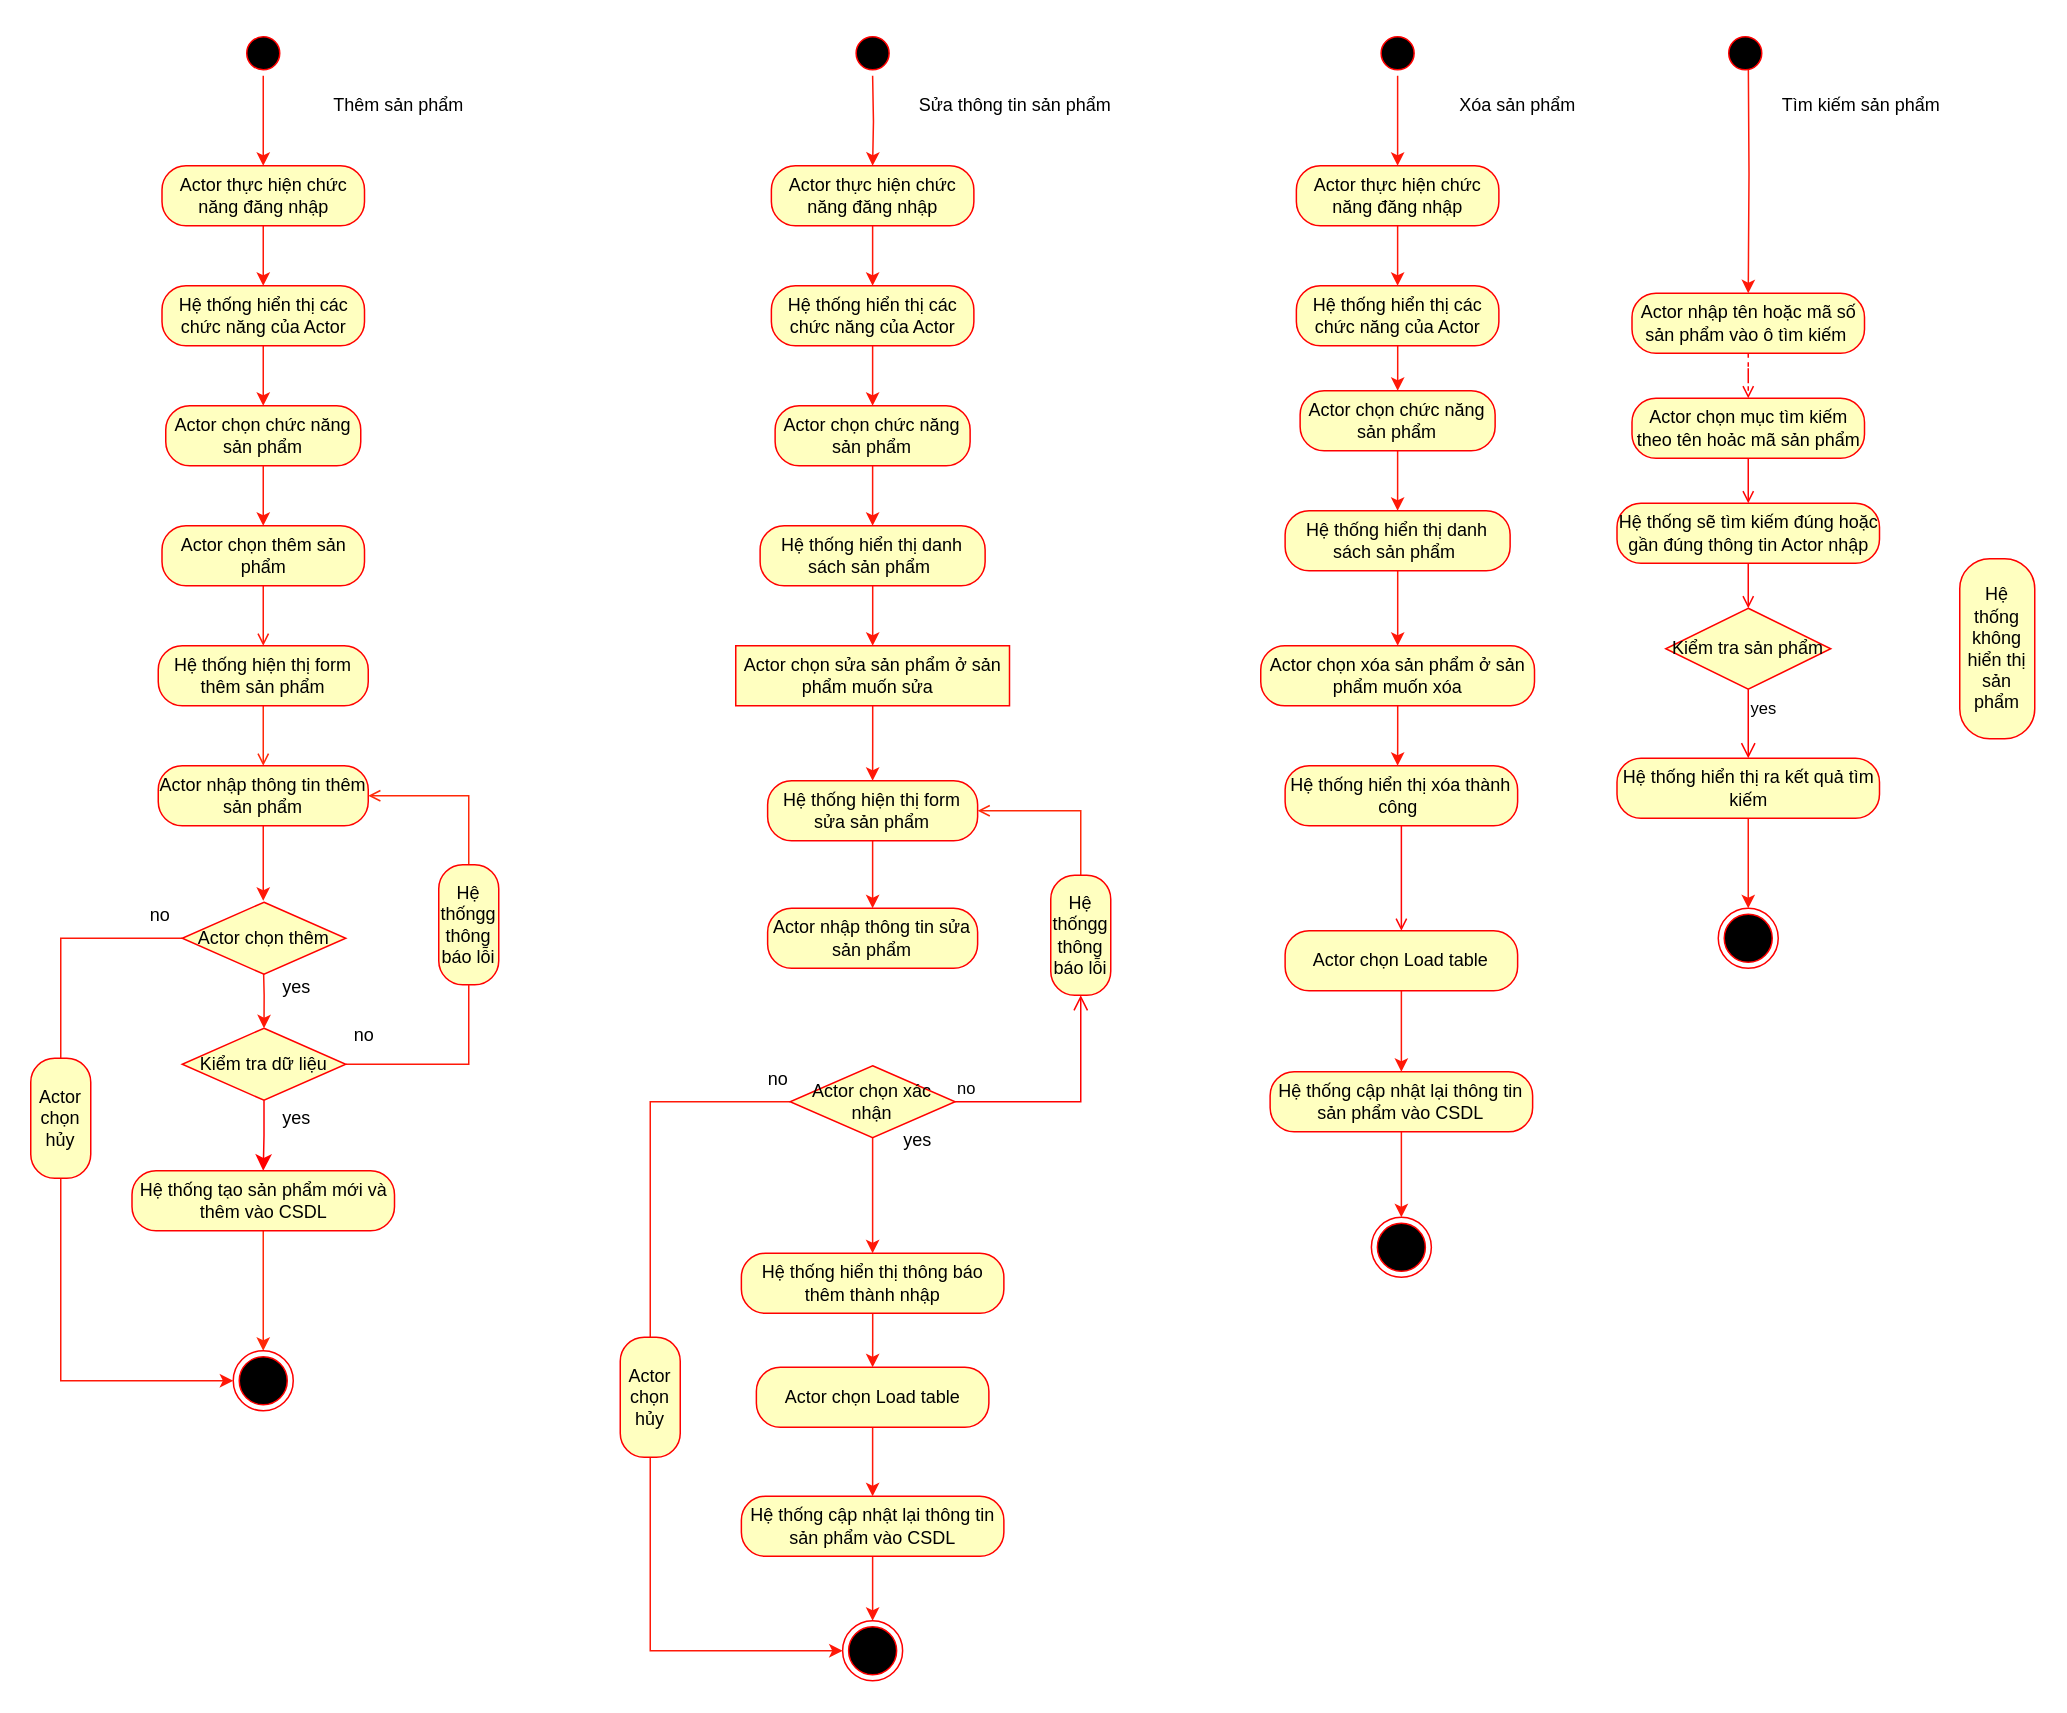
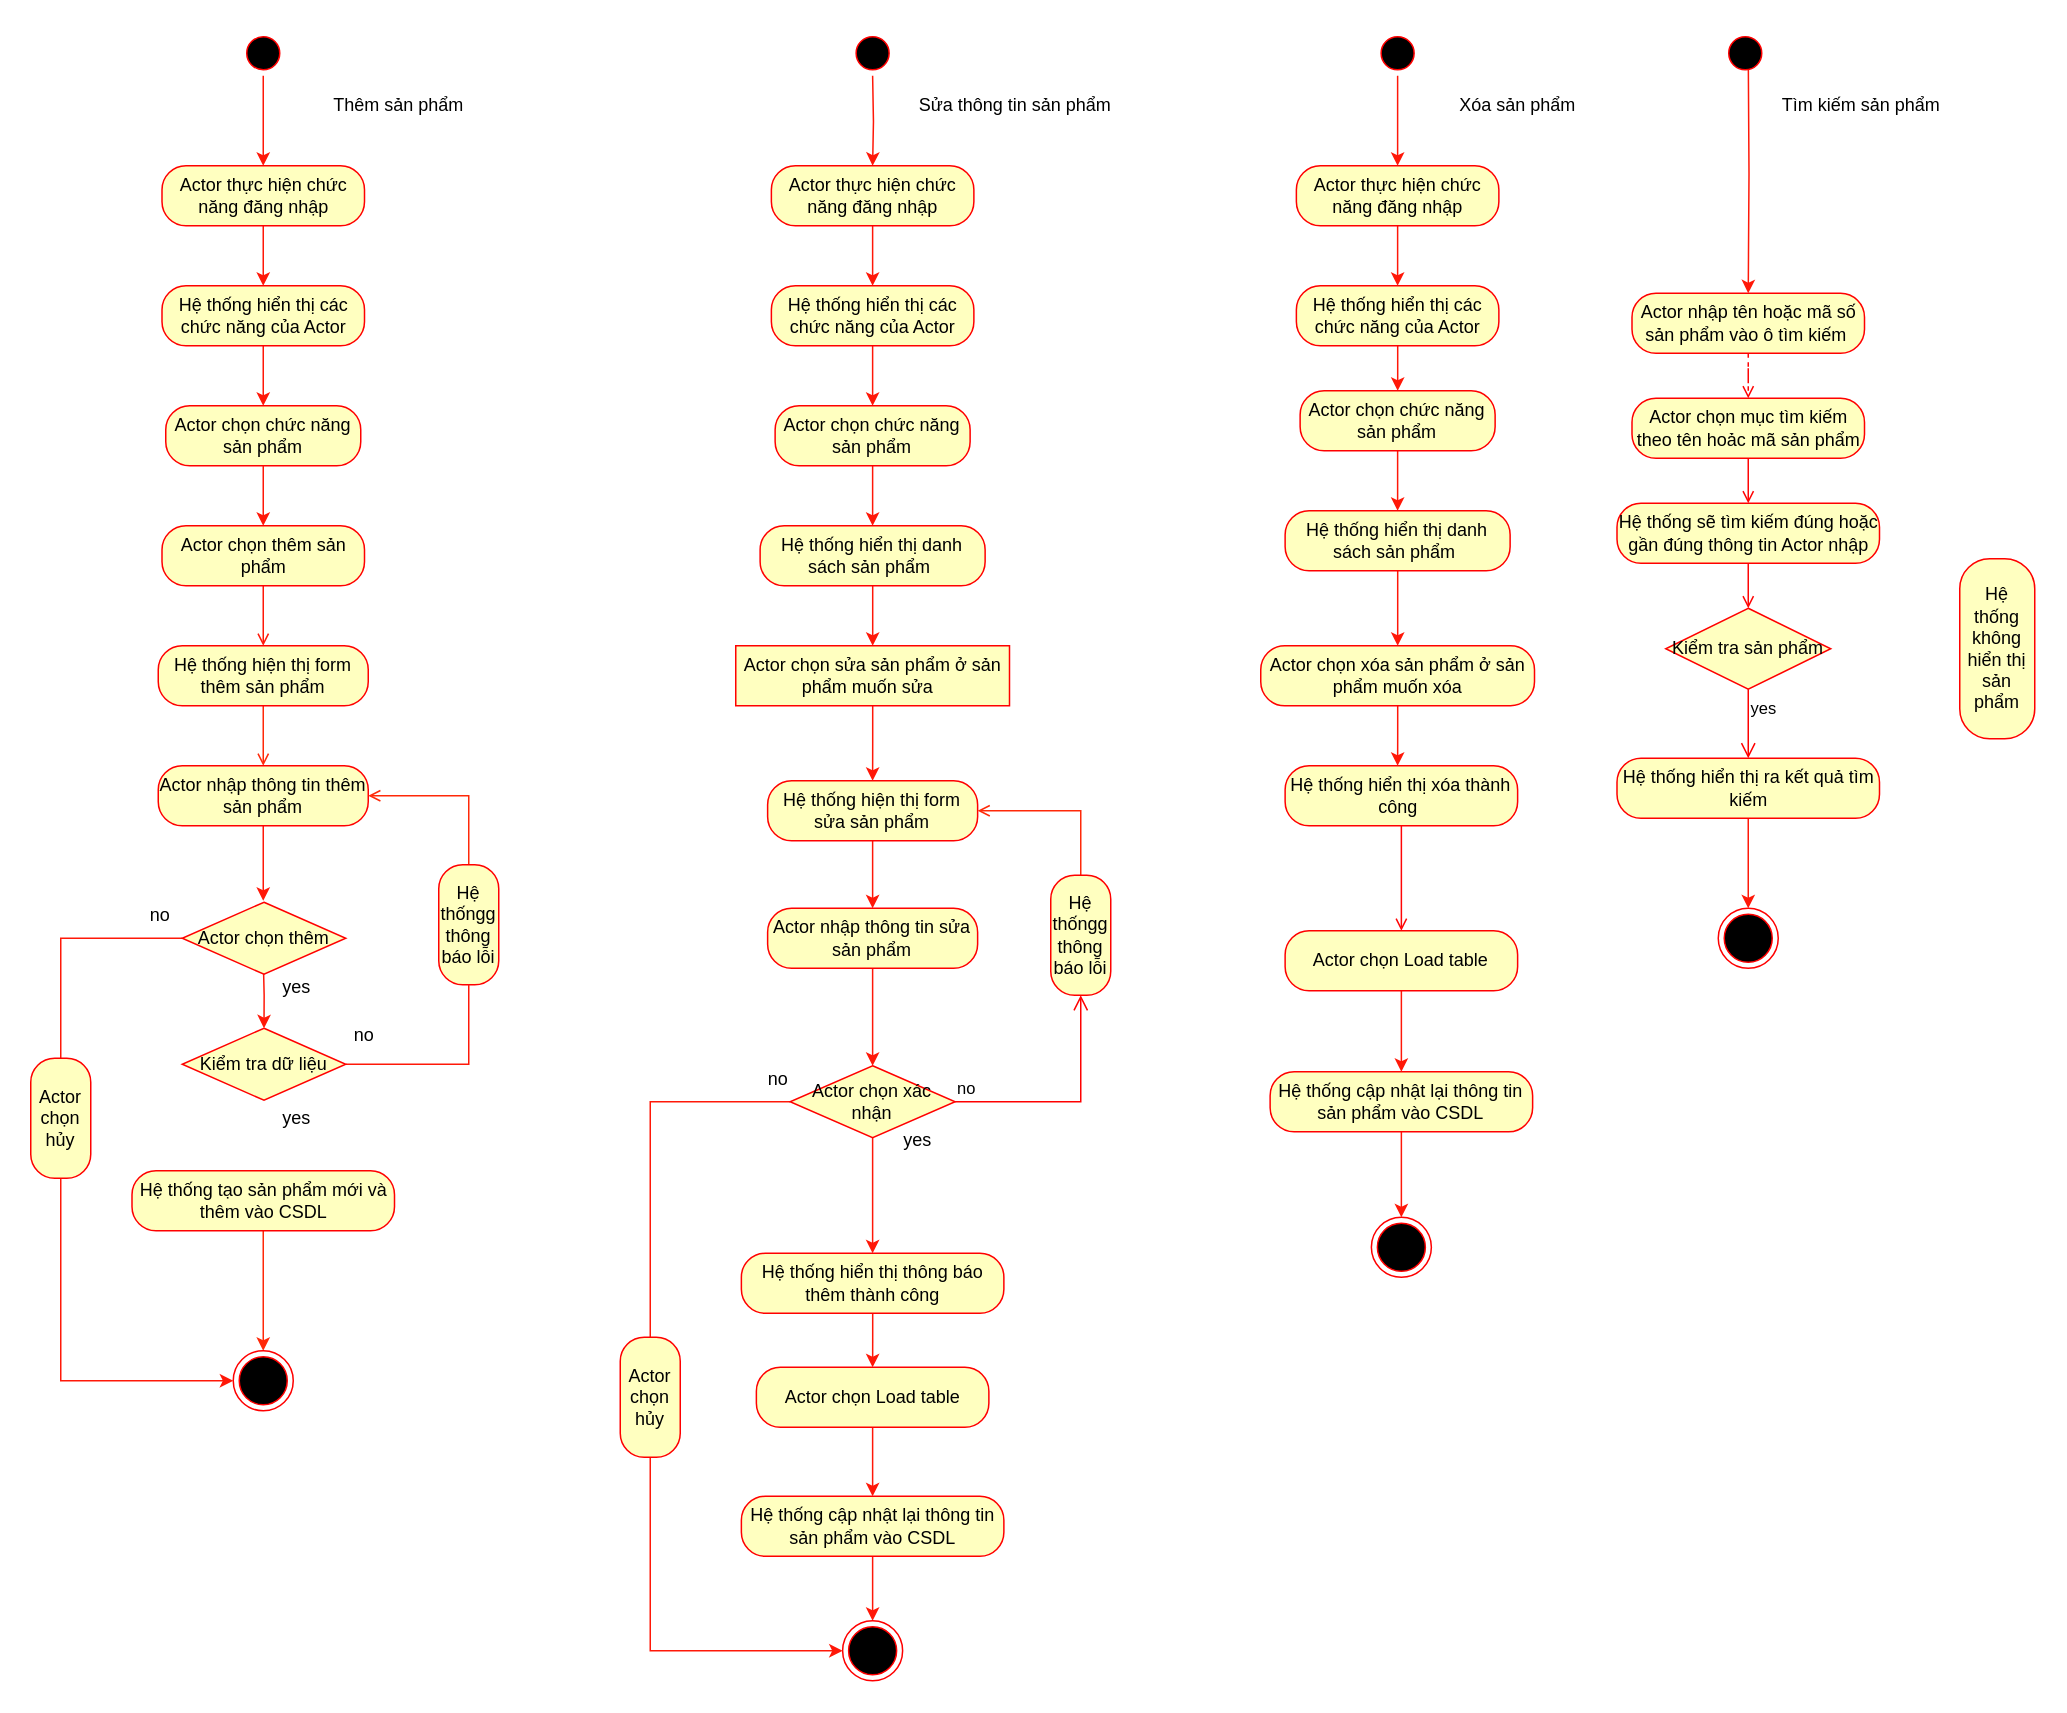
edge "Actor nhập thông tin sửa sản phẩm" -> "Actor chọn xác nhận": added
edge "Kiểm tra dữ liệu" -> "Hệ thống tạo sản phẩm mới và thêm vào CSDL": removed
node "Hệ thống hiển thị thông báo thêm thành nhập": label "Hệ thống hiển thị thông báo thêm thành nhập" -> "Hệ thống hiển thị thông báo thêm thành công"
